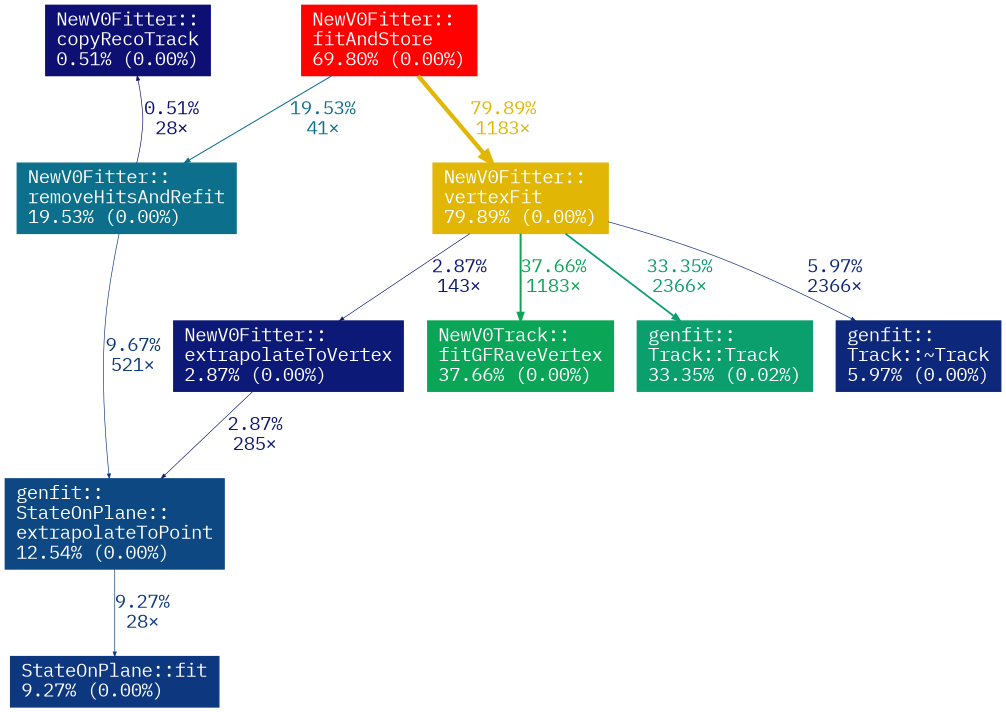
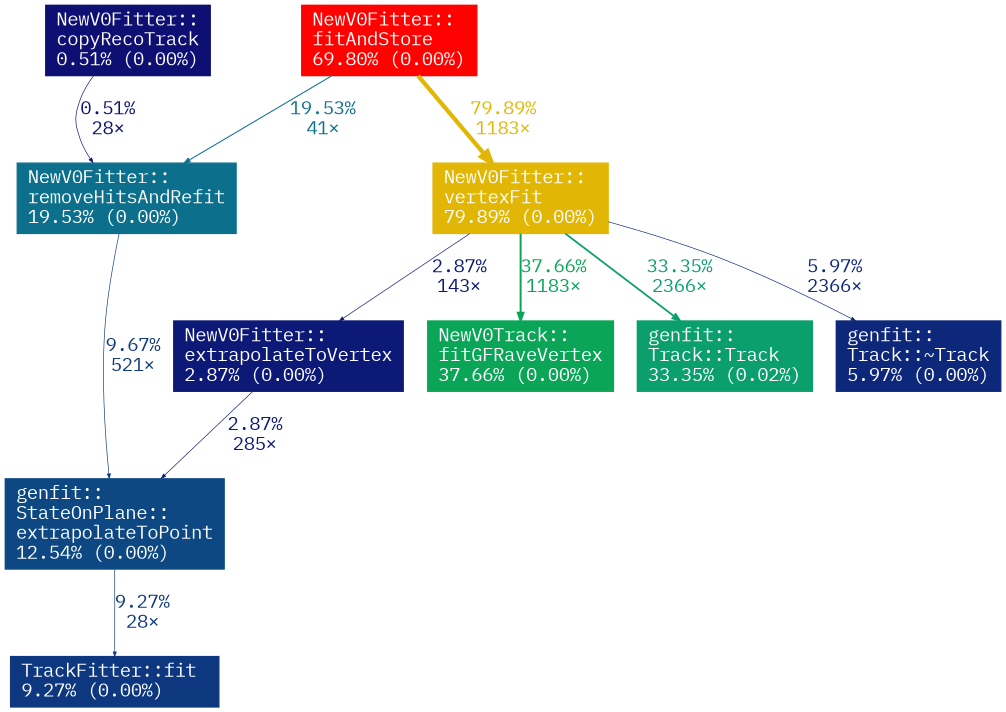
edge "NewV0Fitter:: removeHitsAndRefit 19.53% (0.00%)" -> "NewV0Fitter:: copyRecoTrack 0.51% (0.00%)": reversed
node "StateOnPlane::fit 9.27% (0.00%)": label "StateOnPlane::fit 9.27% (0.00%)" -> "TrackFitter::fit 9.27% (0.00%)"
